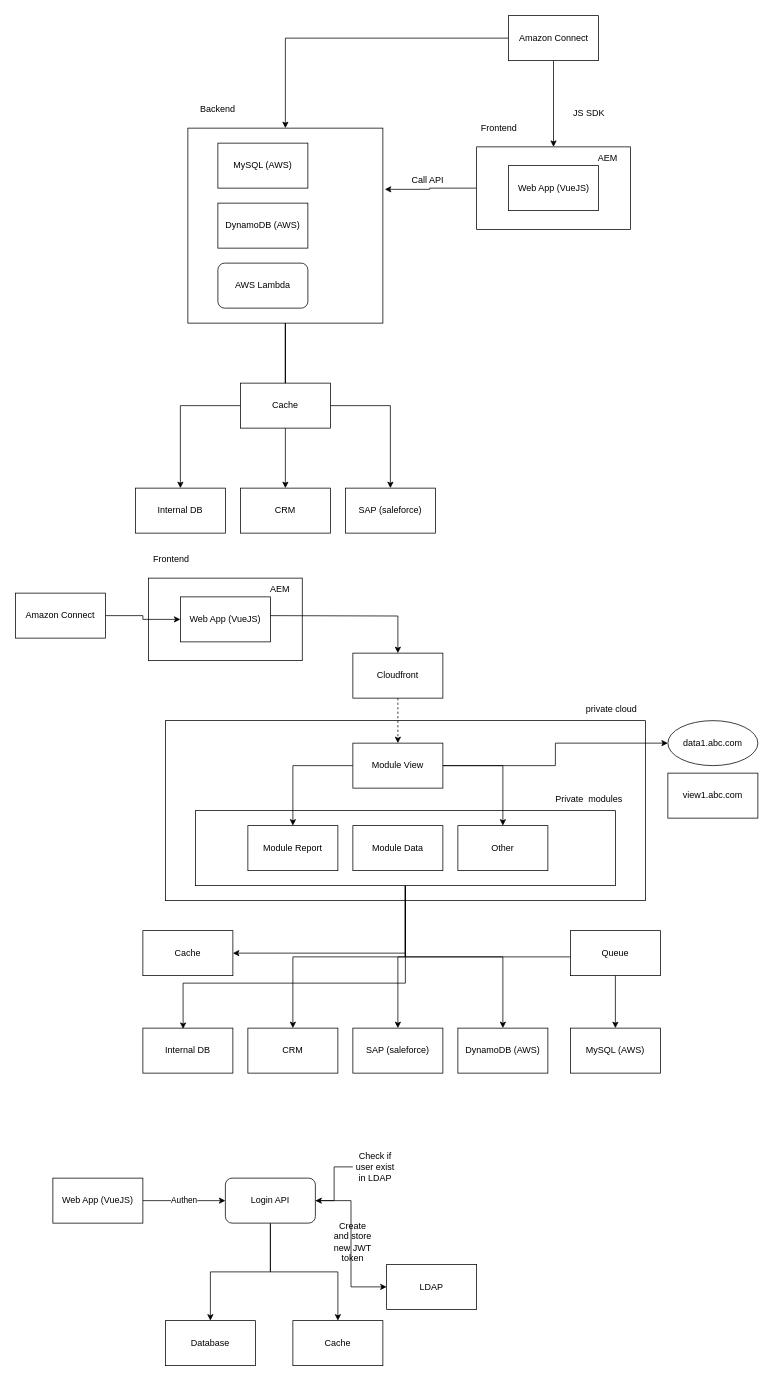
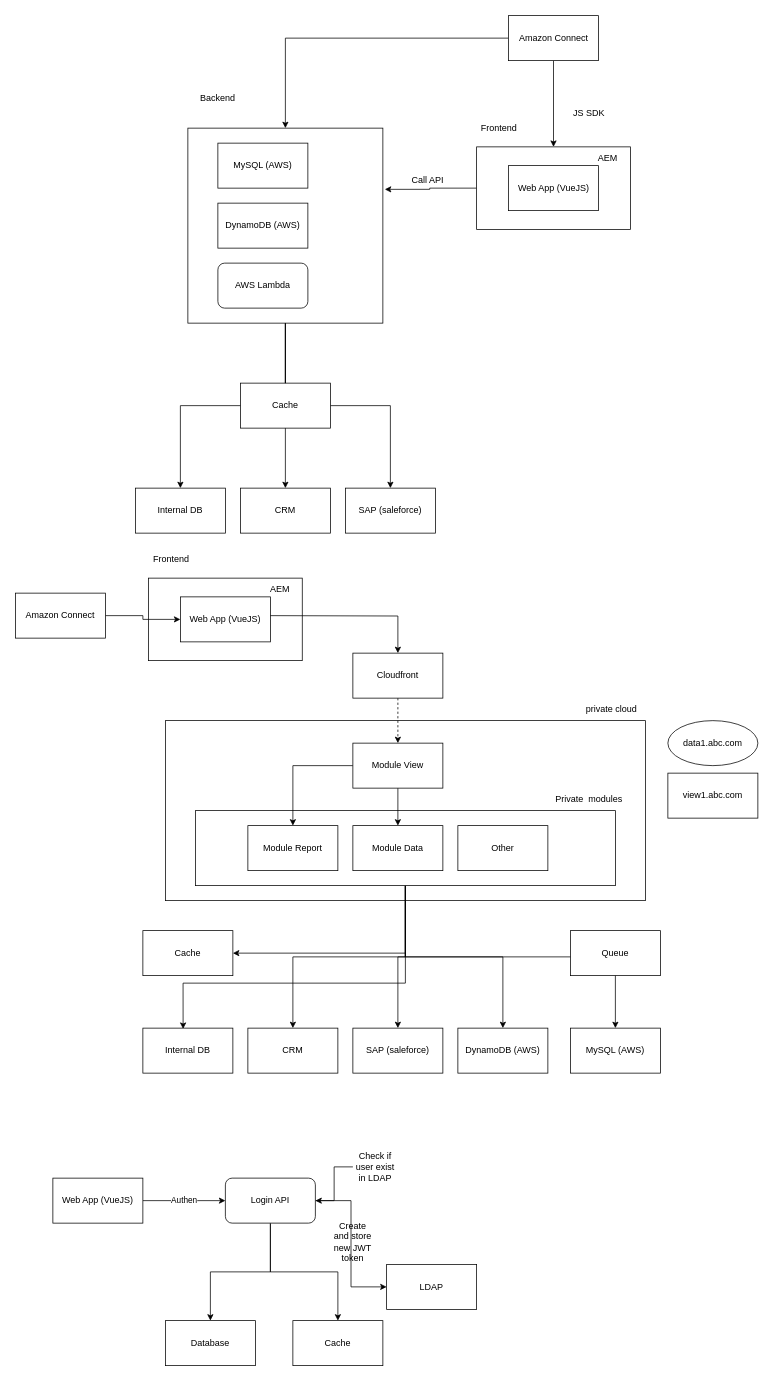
node "Backend": moved (218, 109) -> (218, 98)
edge "Module View" -> "data1.abc.com": now "Module View" -> "Module Data"
edge "Module View" -> "Other": removed
